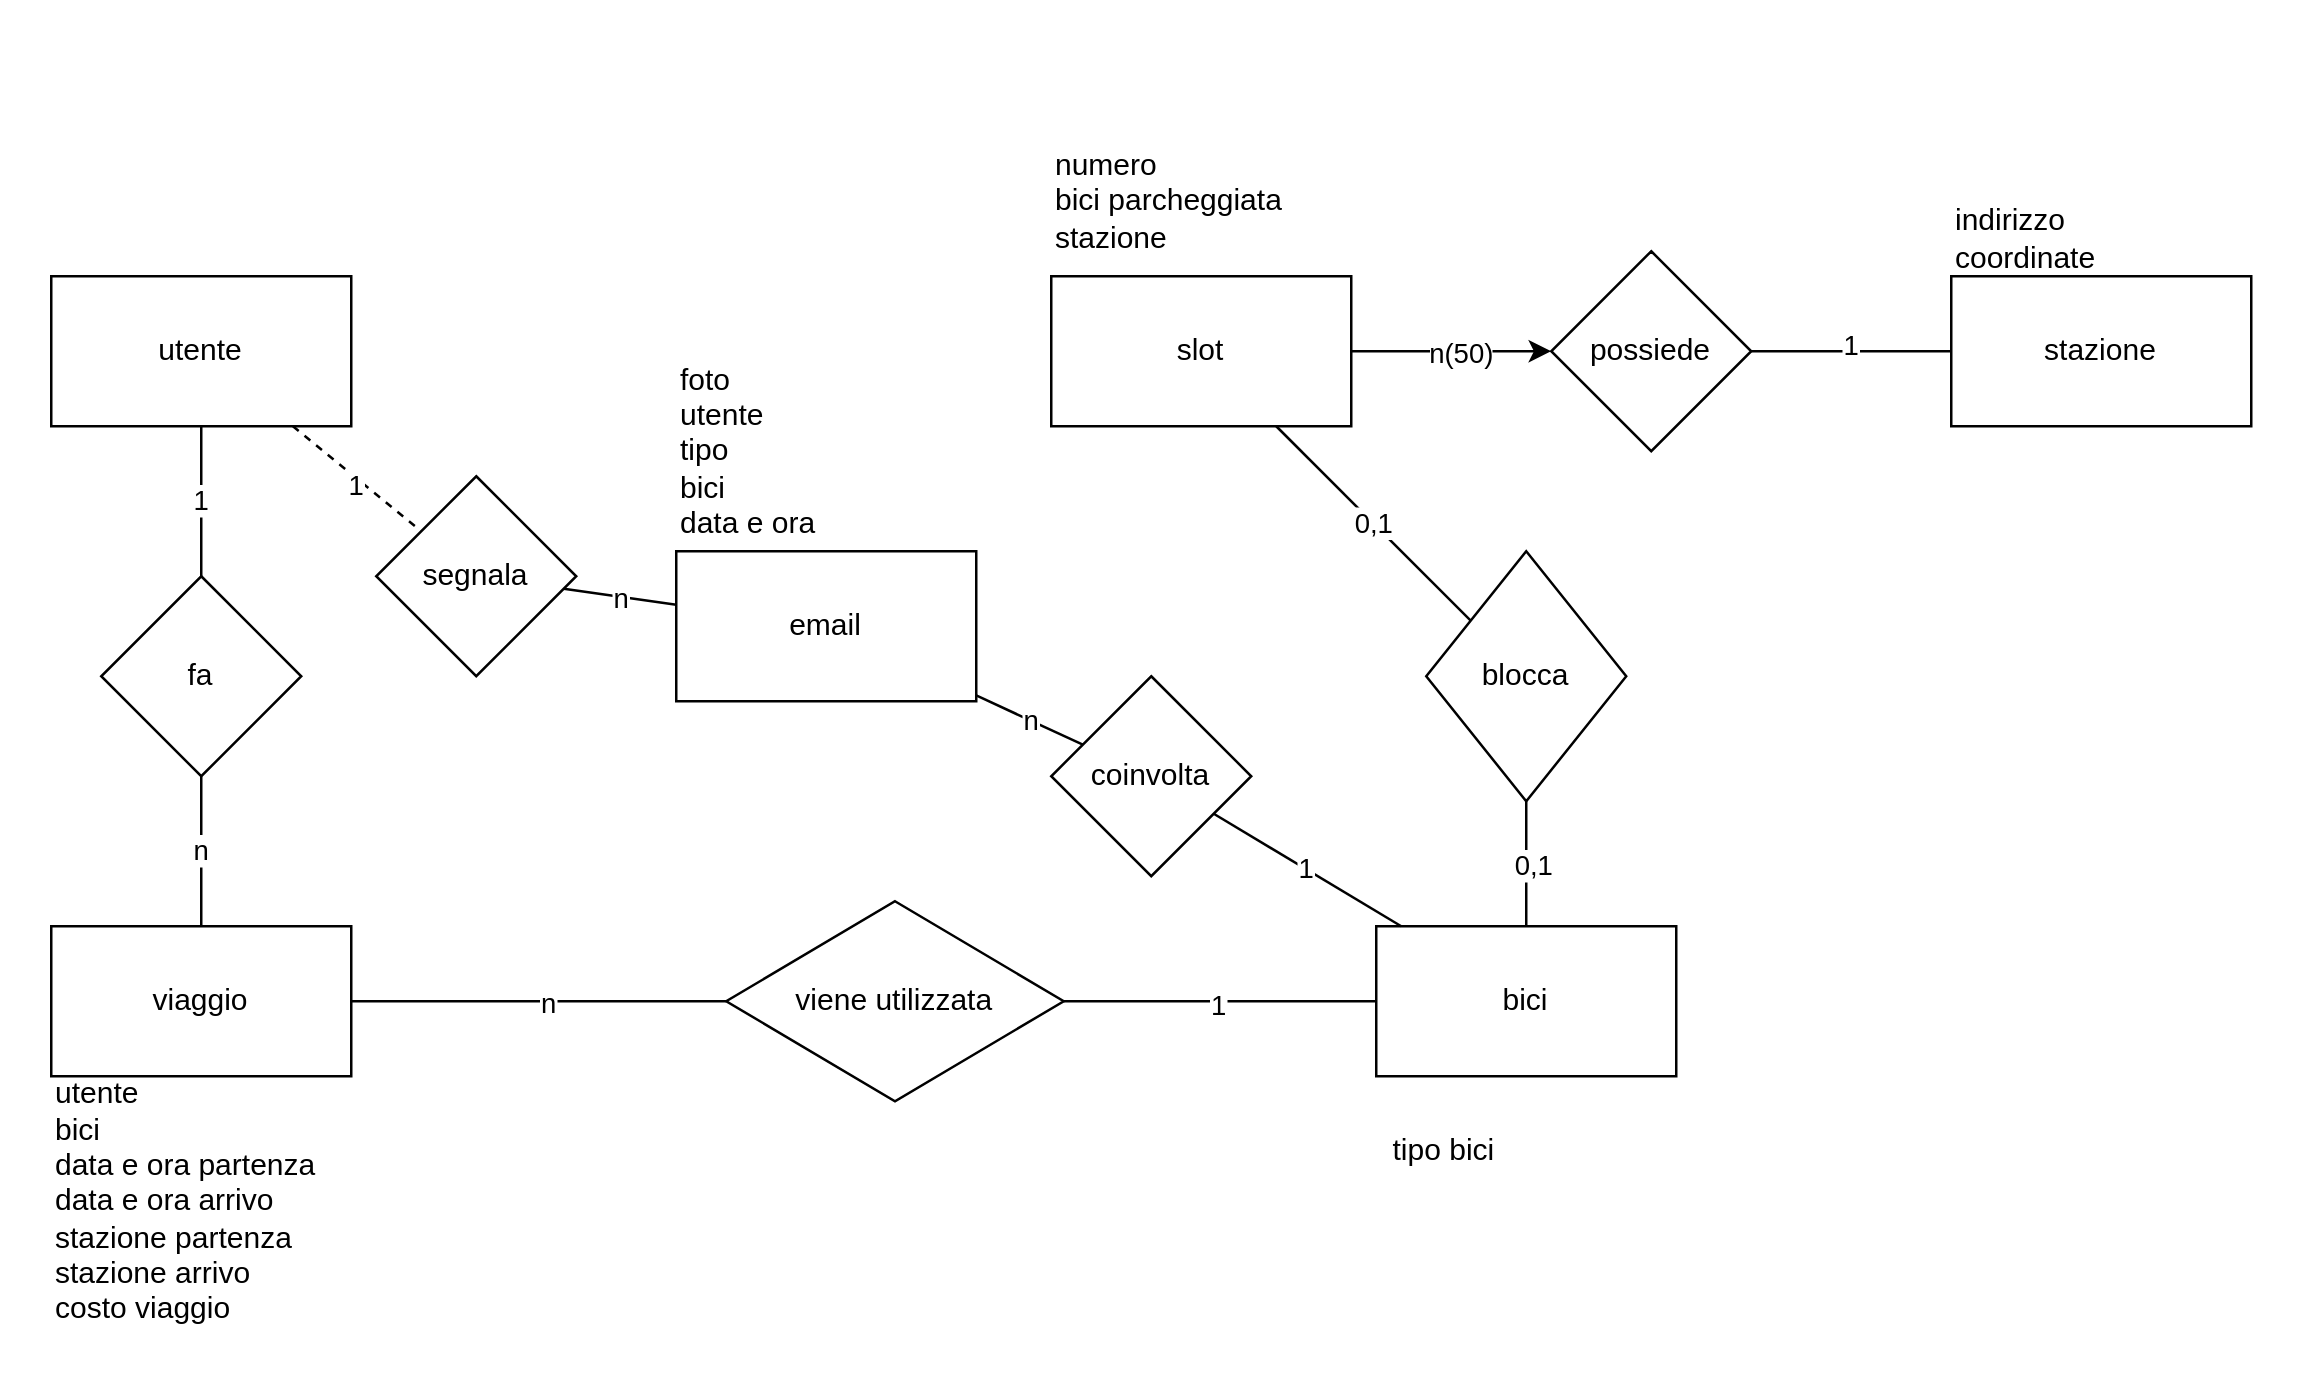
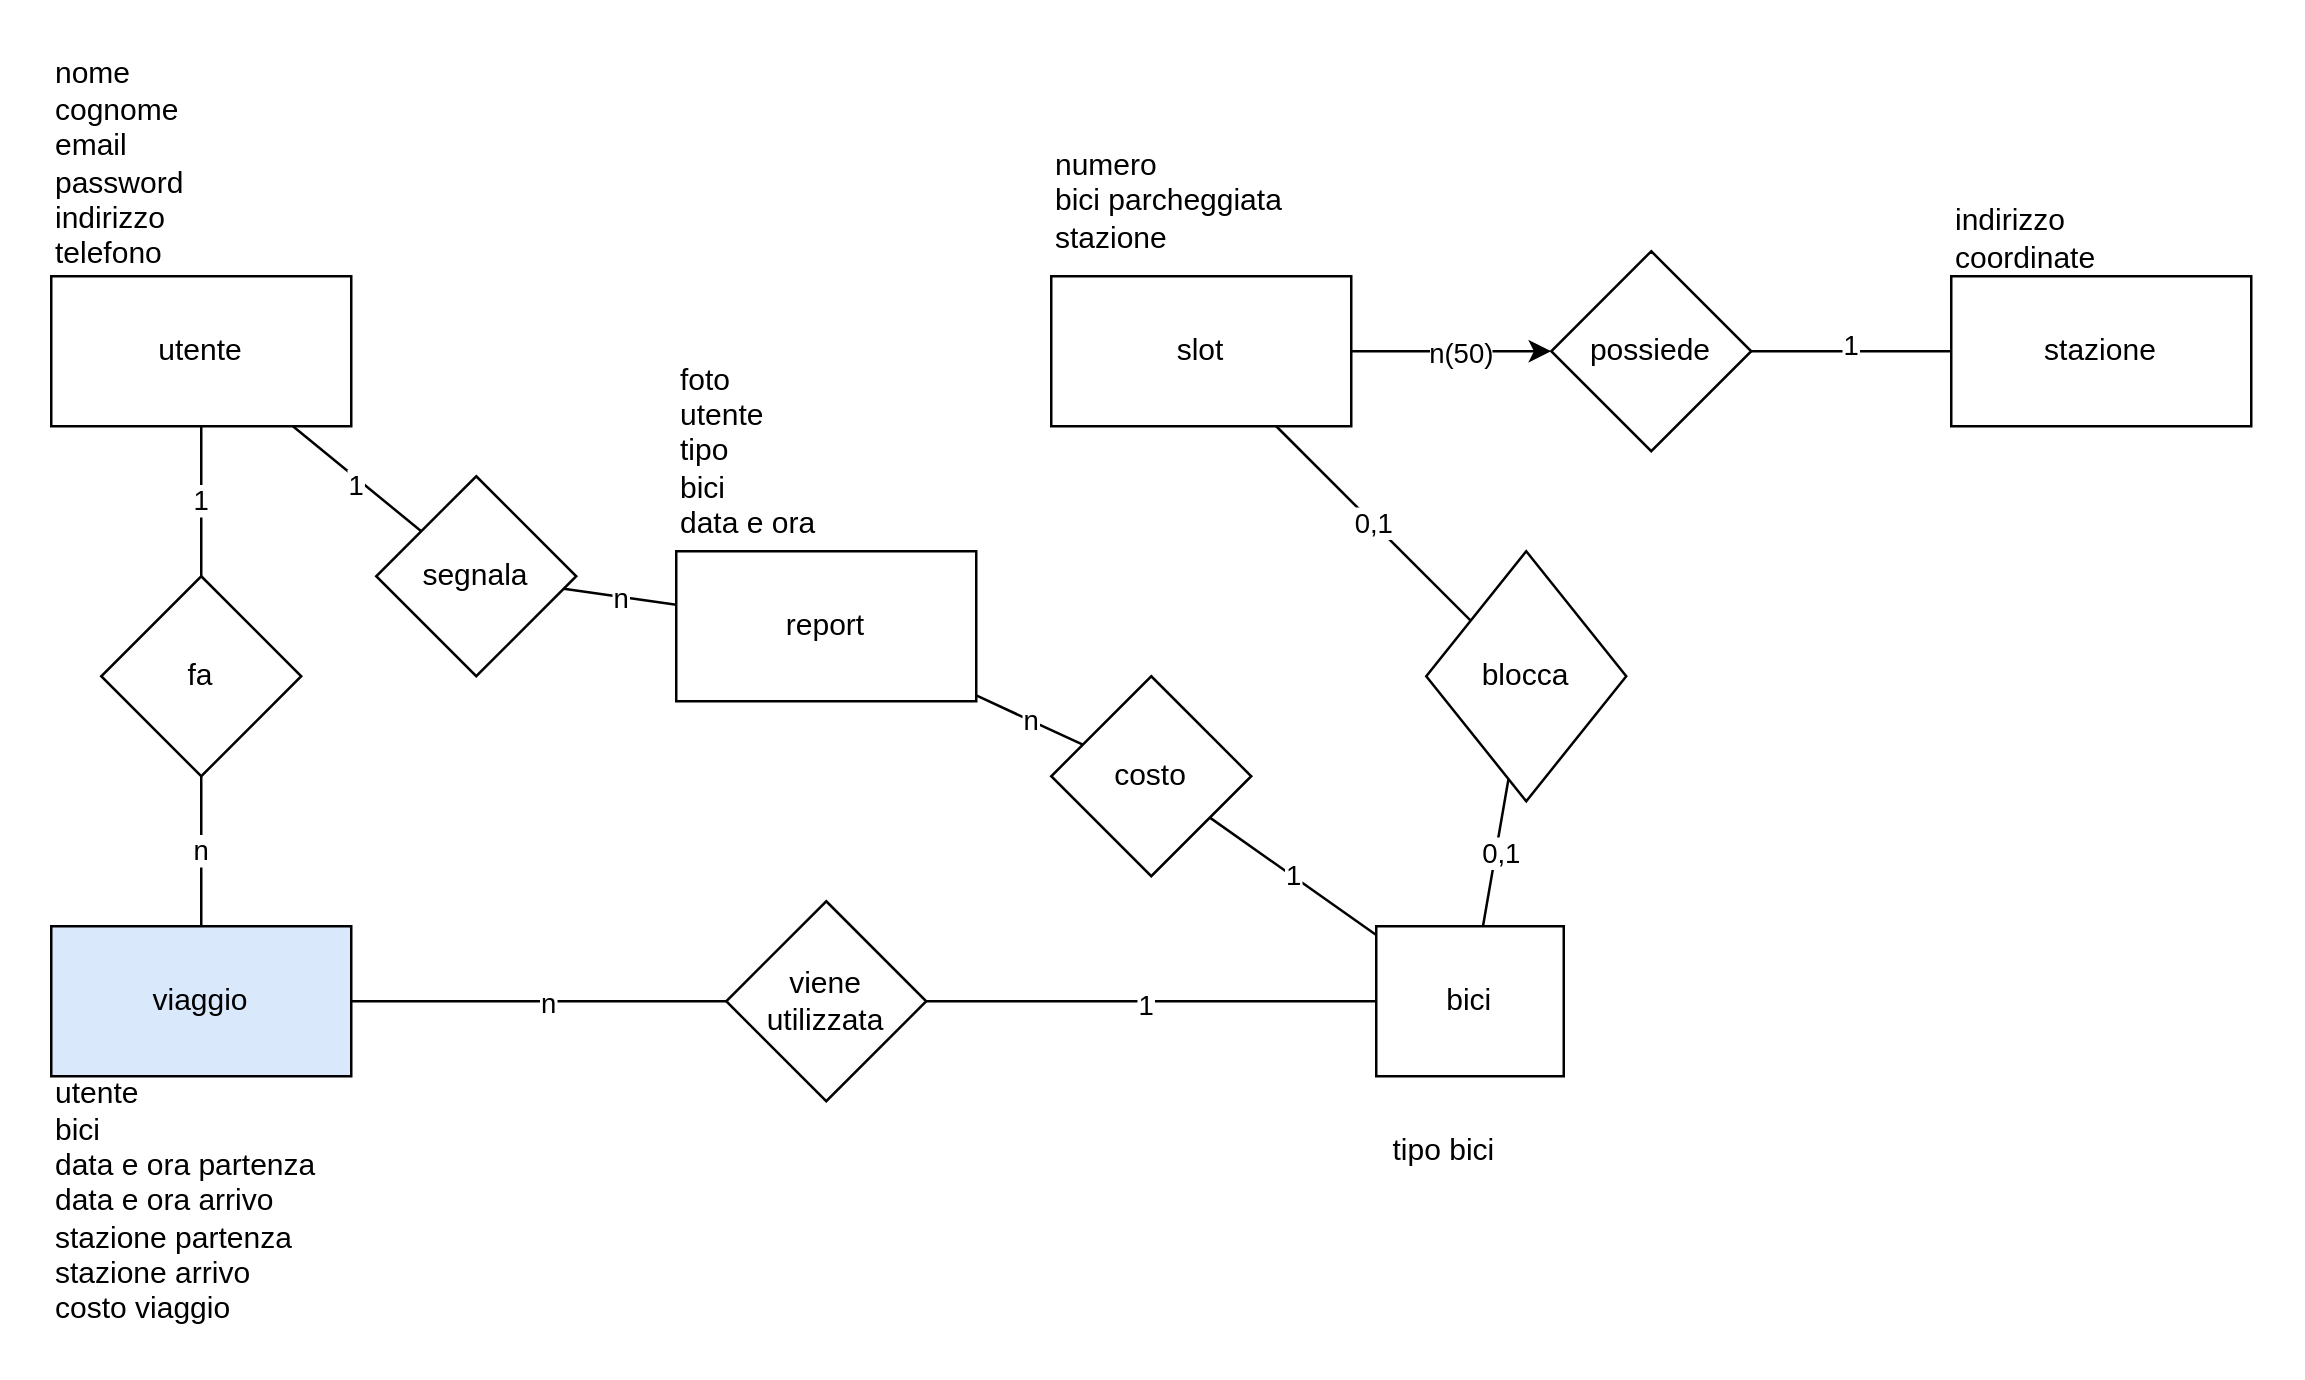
node "nome cognome email password indirizzo telefono": added
edge "utente" -- "segnala": style dashed -> solid
node "email": label "email" -> "report"
node "coinvolta": label "coinvolta" -> "costo"
node "viaggio": fillcolor #ffffff -> #dae8fc
node "viene utilizzata": size 338x200 -> 200x200
node "bici": size 300x150 -> 188x150
